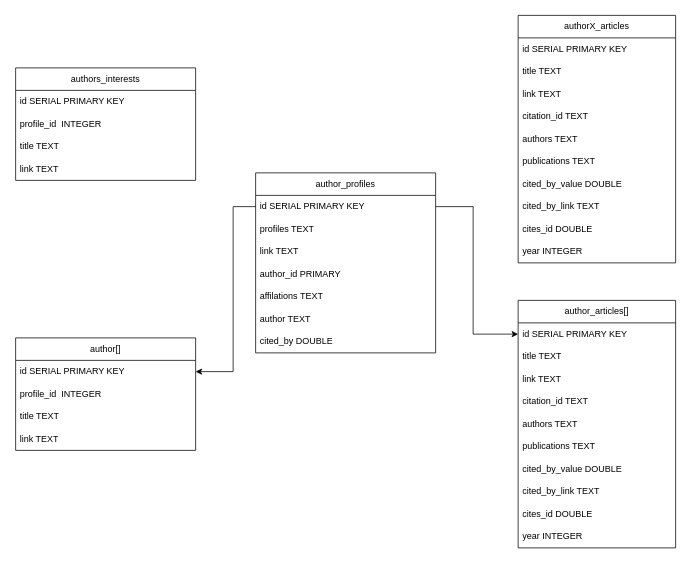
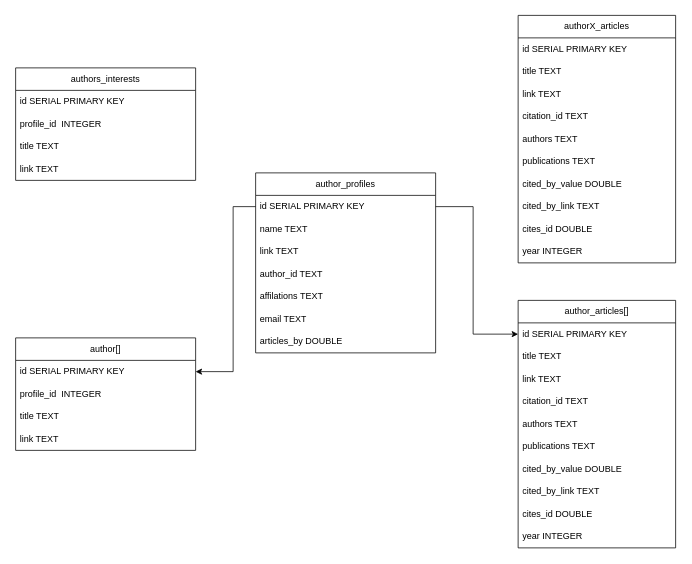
node "profiles TEXT": label "profiles TEXT" -> "name TEXT"
node "author_id PRIMARY": label "author_id PRIMARY" -> "author_id TEXT"
node "author TEXT": label "author TEXT" -> "email TEXT"
node "cited_by DOUBLE": label "cited_by DOUBLE" -> "articles_by DOUBLE"
